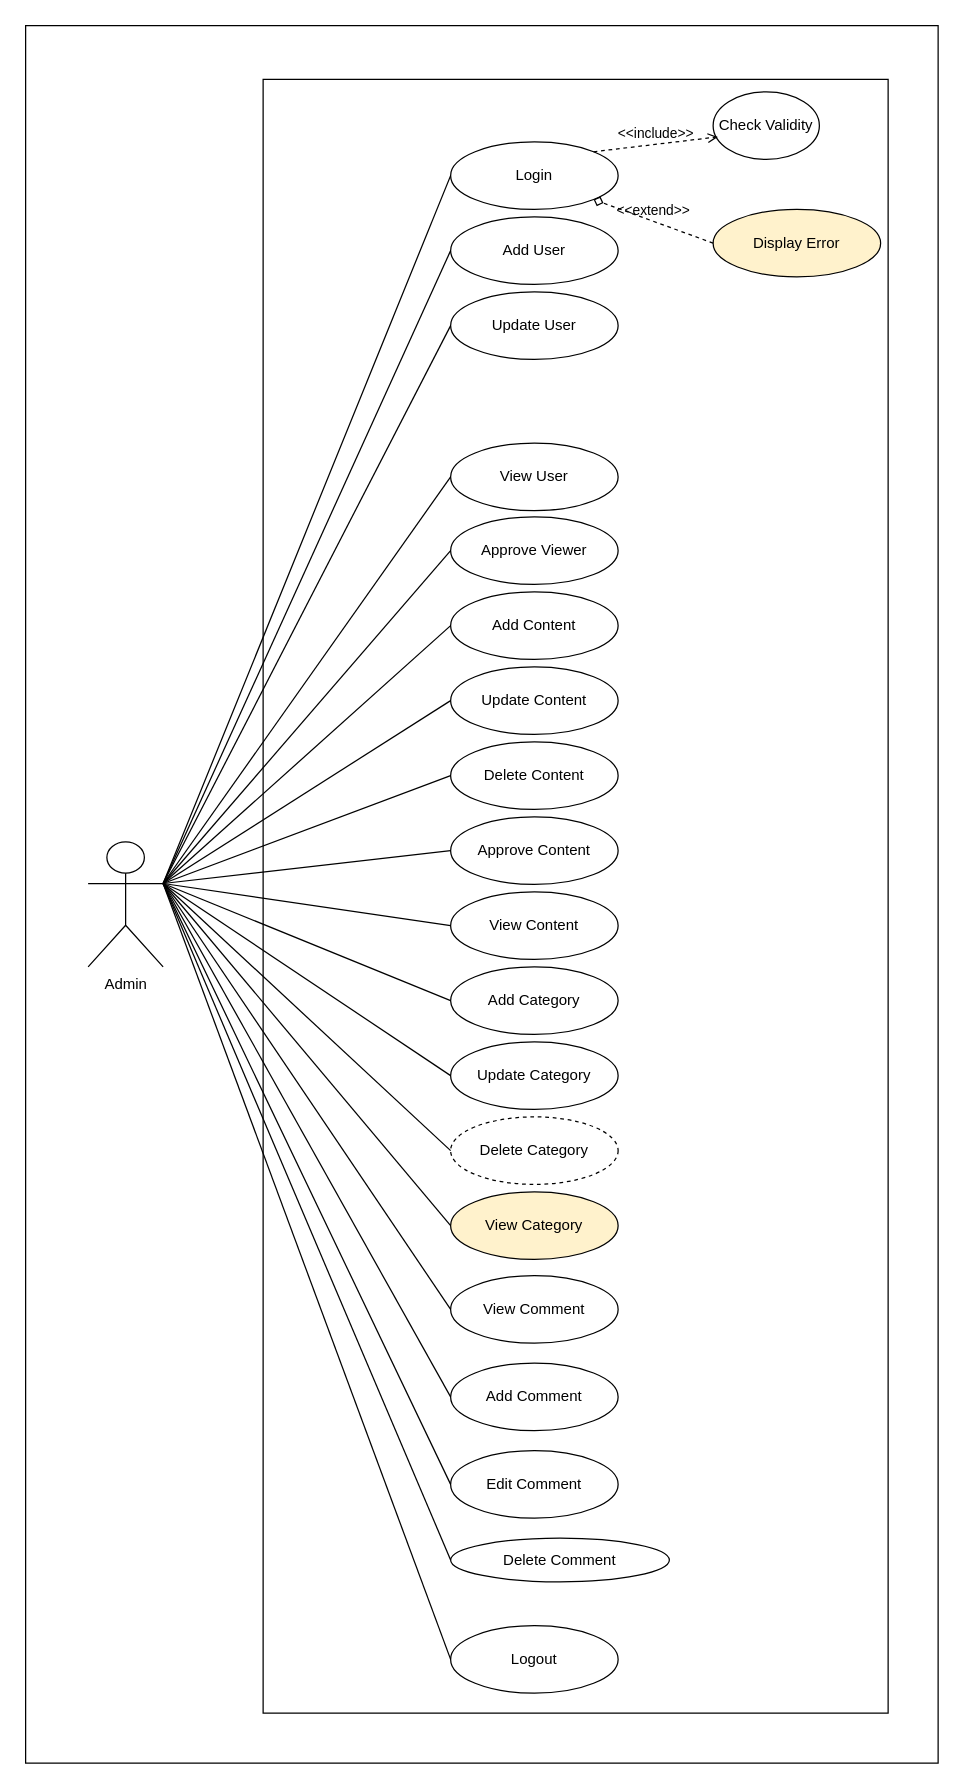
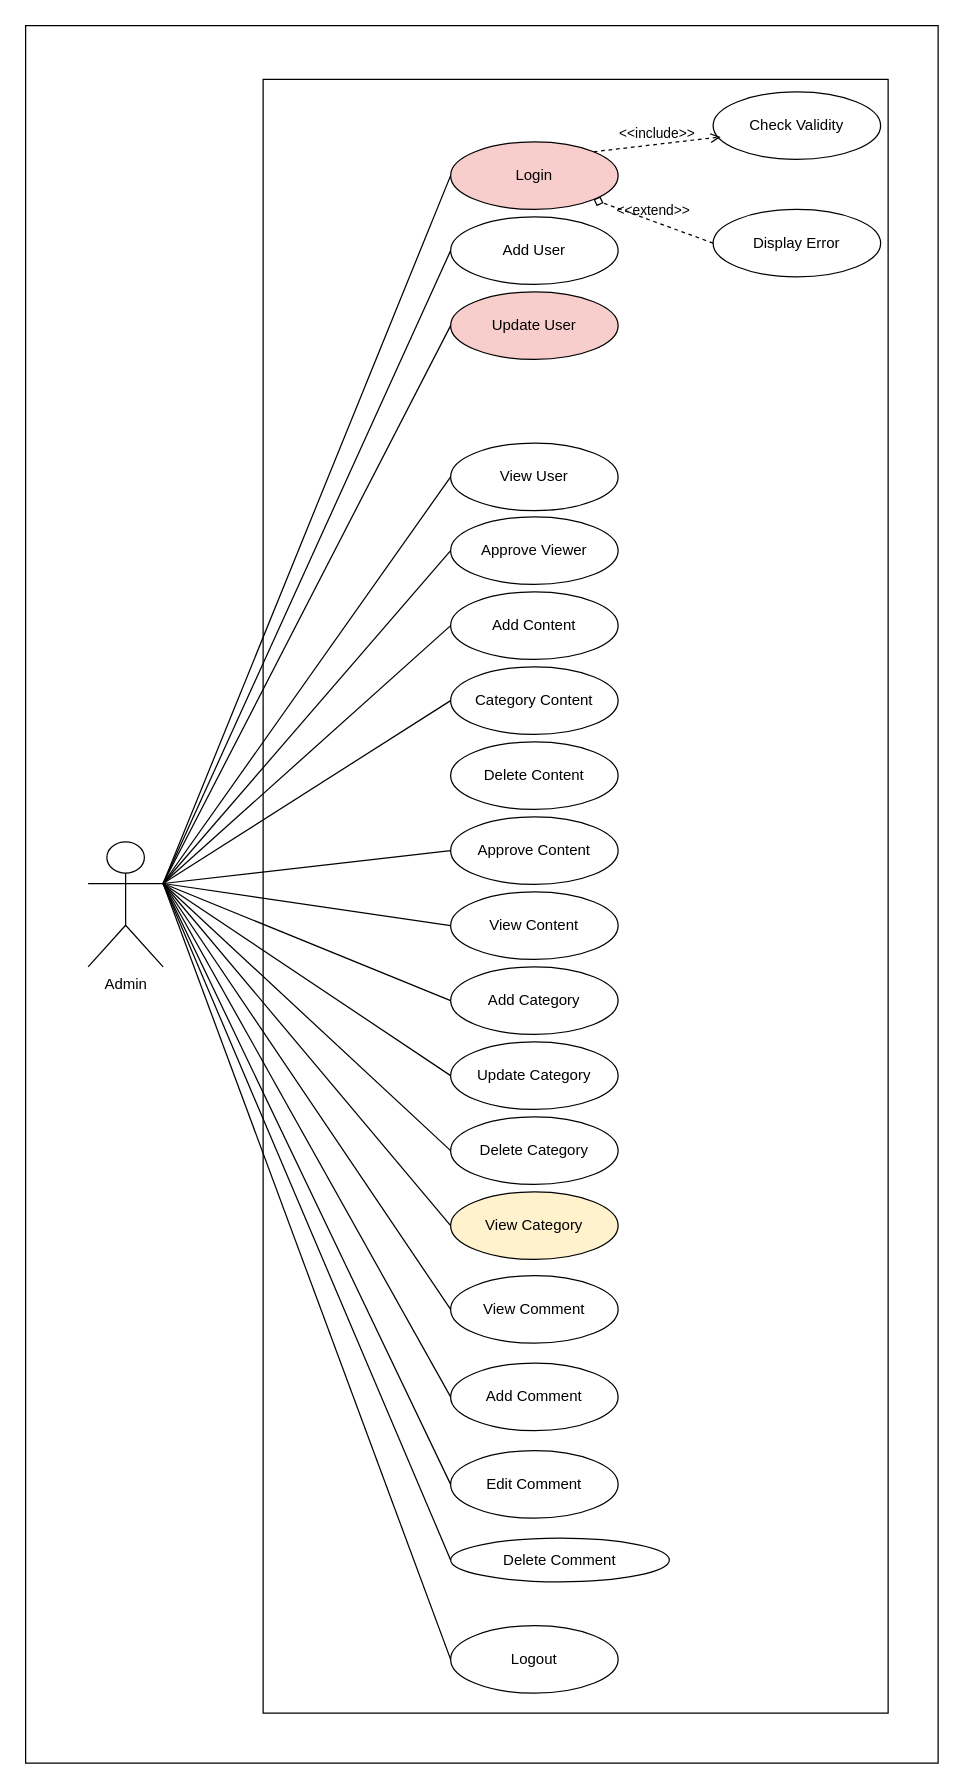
node "Check Validity": size 106x68 -> 168x68
node "Login": fillcolor #ffffff -> #f8cecc
node "Display Error": fillcolor #fff2cc -> #ffffff
node "Update User": fillcolor #ffffff -> #f8cecc
node "Update Content": label "Update Content" -> "Category Content"
edge "Delete Content" -- "Admin": removed
node "Delete Category": style dashed -> solid
